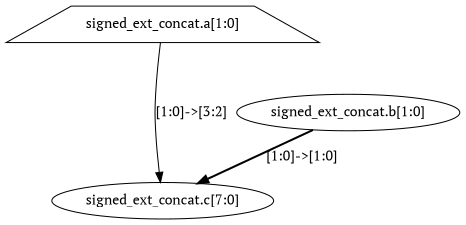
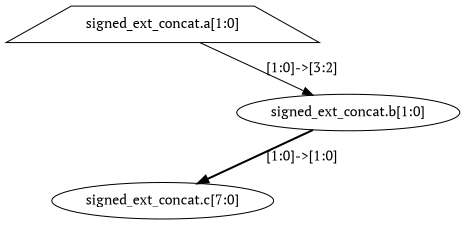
edge "signed_ext_concat.a[1:0]" -> "signed_ext_concat.c[7:0]": now "signed_ext_concat.a[1:0]" -> "signed_ext_concat.b[1:0]"
